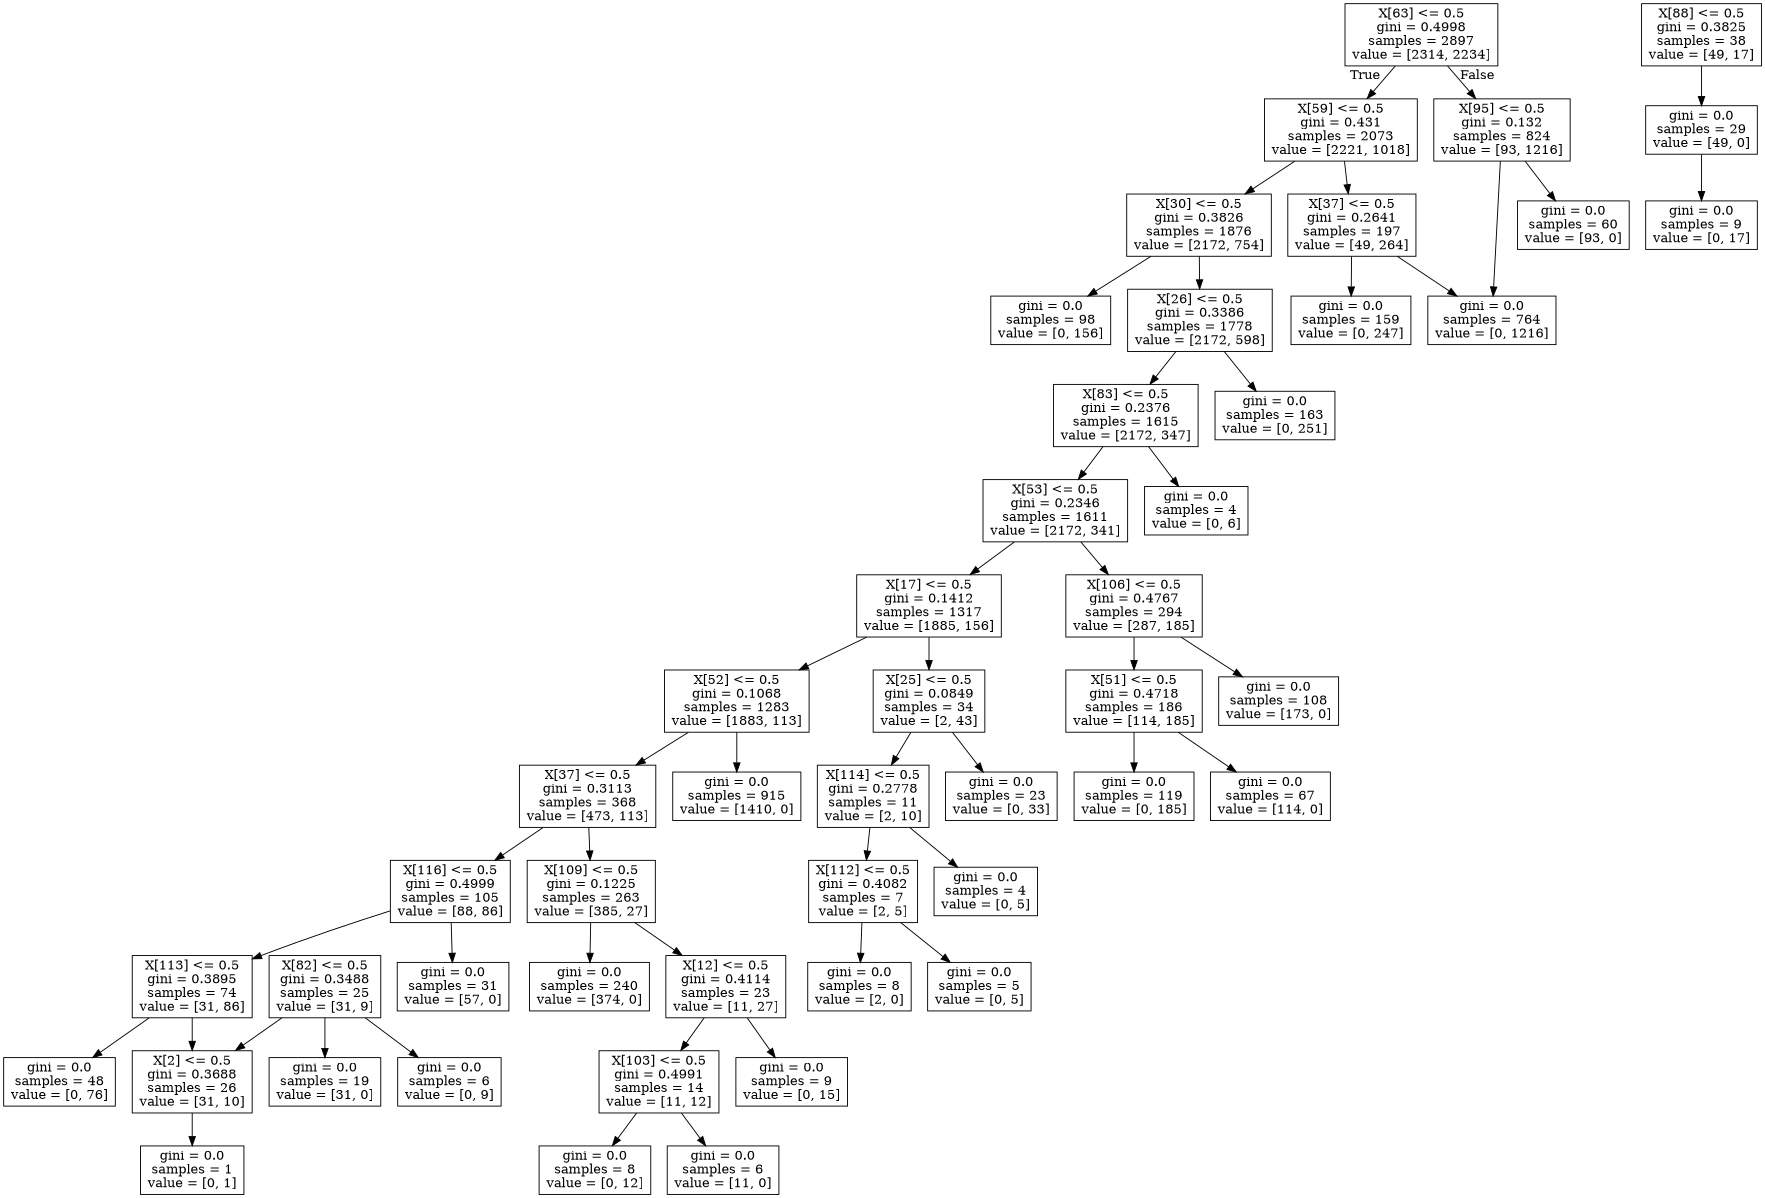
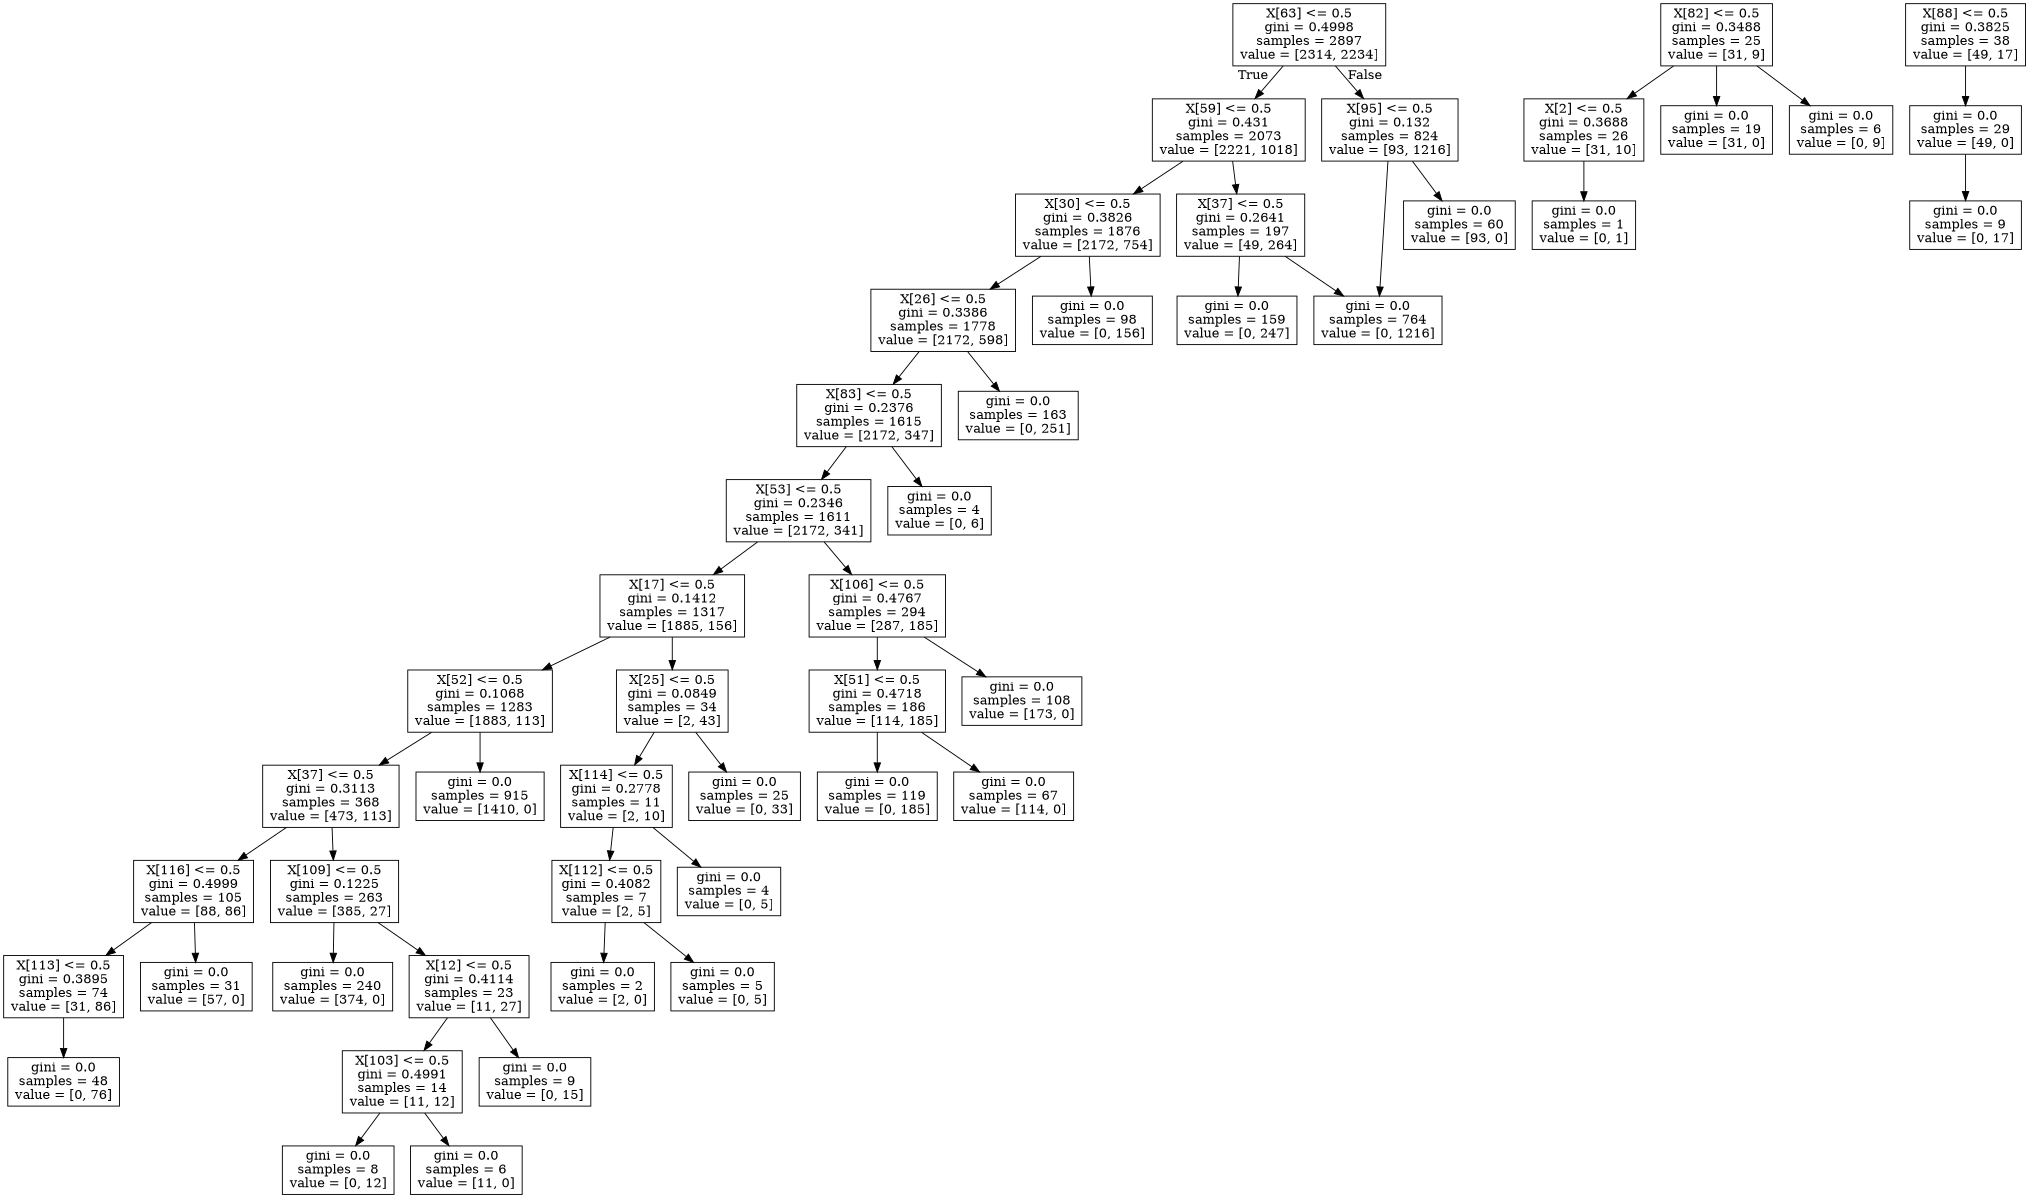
node "gini = 0.0 samples = 23 value = [0, 33]": label "gini = 0.0 samples = 23 value = [0, 33]" -> "gini = 0.0 samples = 25 value = [0, 33]"
node "gini = 0.0 samples = 8 value = [2, 0]": label "gini = 0.0 samples = 8 value = [2, 0]" -> "gini = 0.0 samples = 2 value = [2, 0]"
edge "X[113] <= 0.5 gini = 0.3895 samples = 74 value = [31, 86]" -> "X[2] <= 0.5 gini = 0.3688 samples = 26 value = [31, 10]": removed
